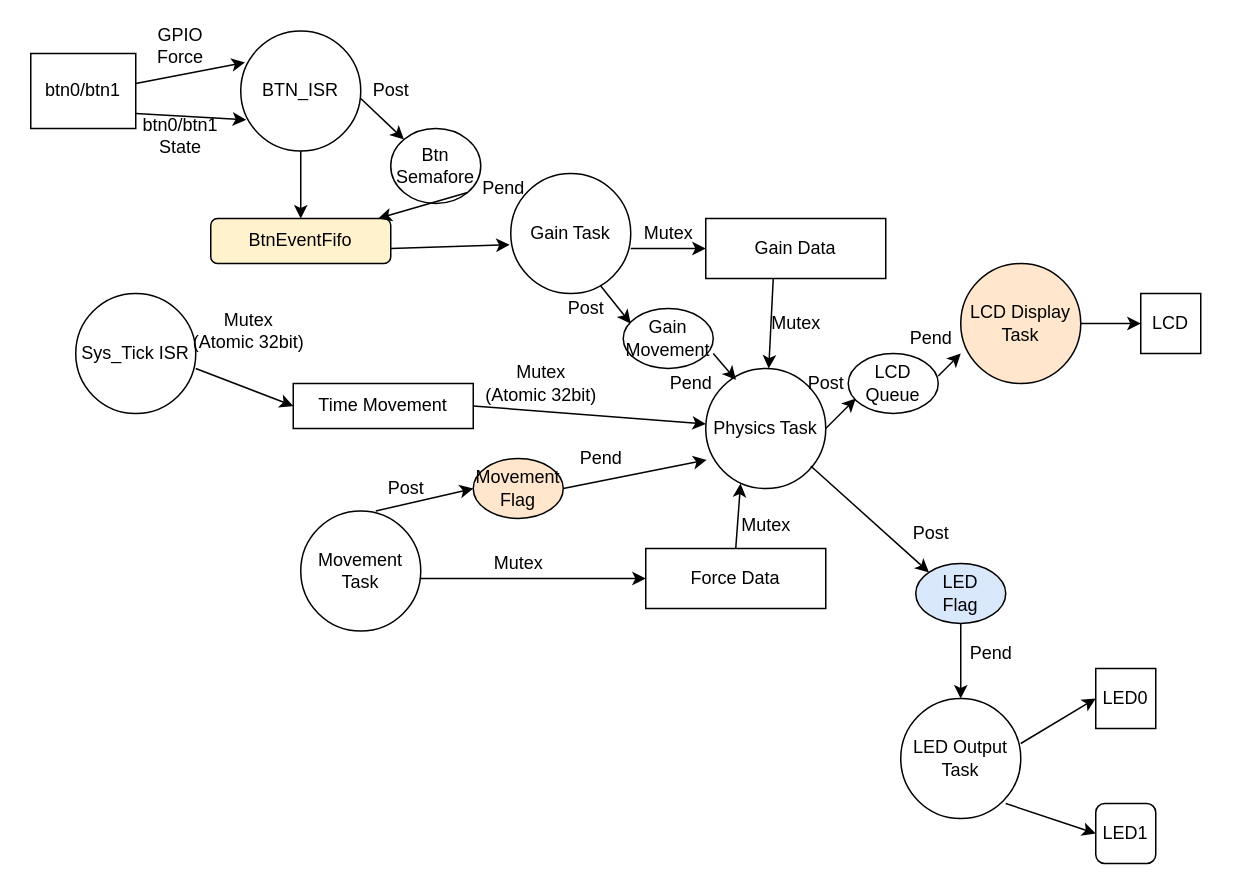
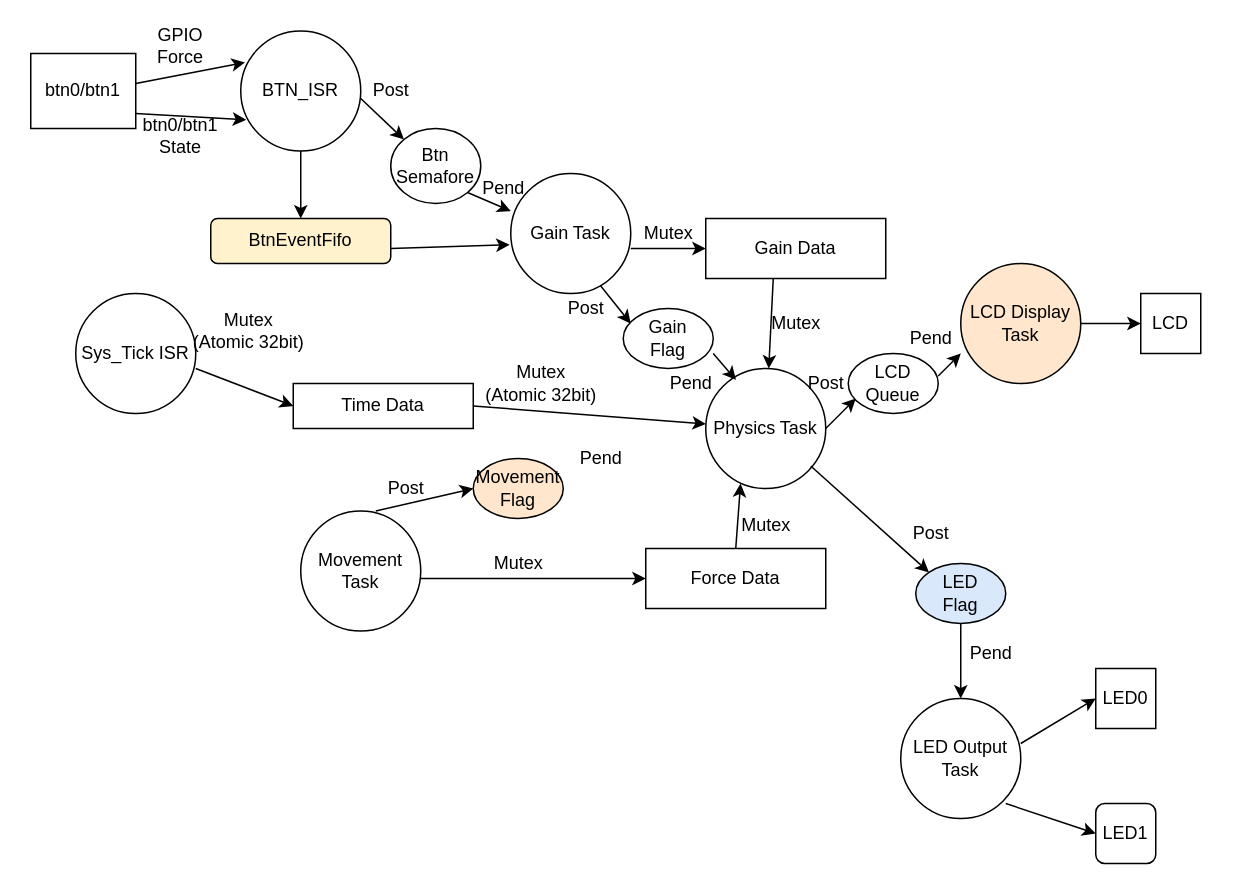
edge "Btn Semafore" -> "BtnEventFifo": now "Btn Semafore" -> "Gain Task"
node "Gain Movement": label "Gain Movement" -> "Gain Flag"
node "Time Movement": label "Time Movement" -> "Time Data"
edge "Movement Flag" -> "Physics Task": removed
